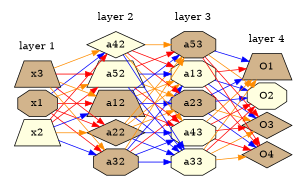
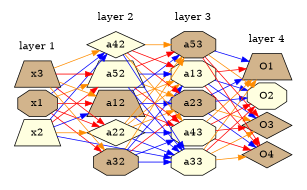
edge "x2" -> "a42": color red -> blue
node "a22": fillcolor tan -> lightyellow
edge "x2" -> "a32": now "x2" -> "a33"
